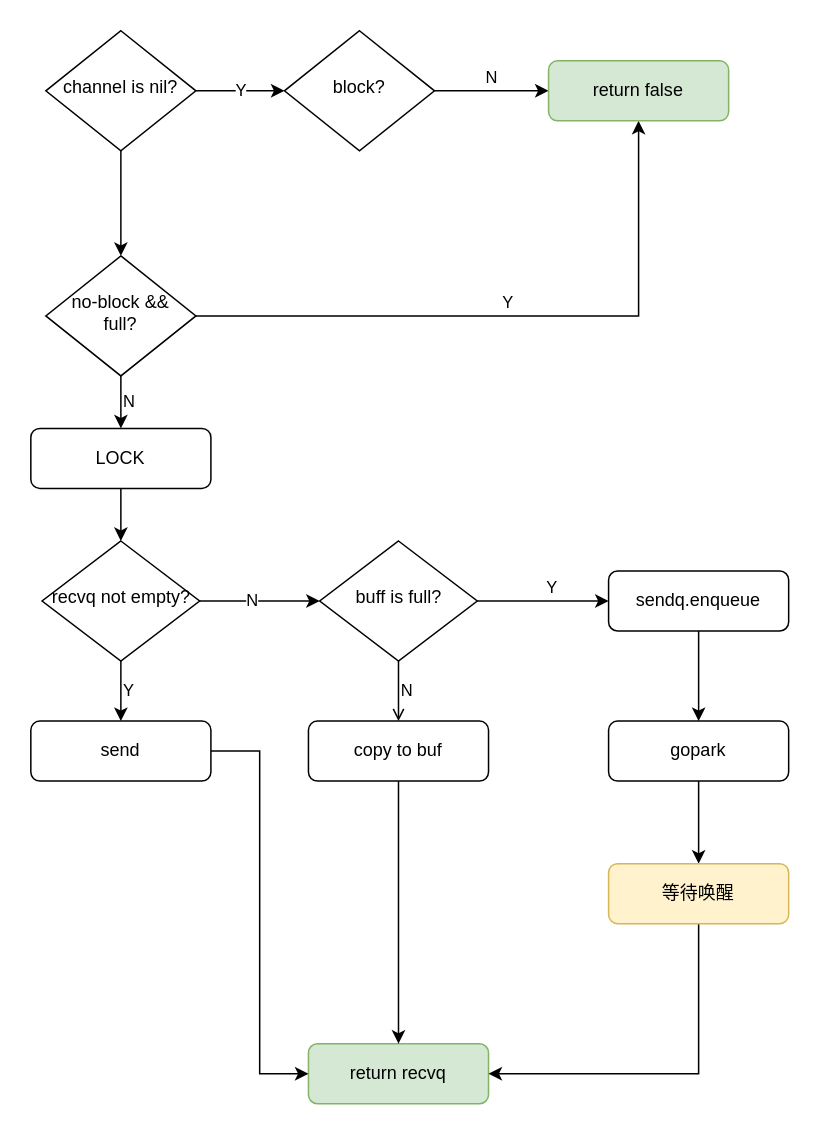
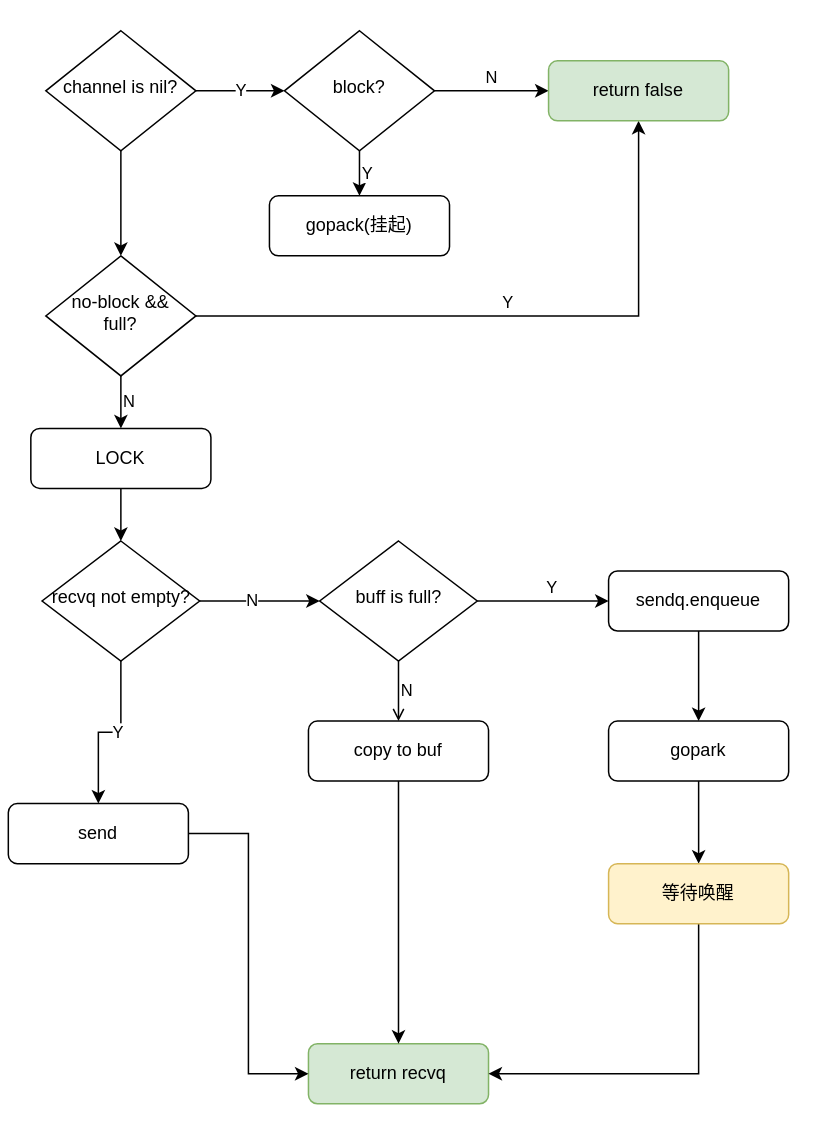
edge "block?" -> "gopack(挂起)": added, label "Y"
node "gopack(挂起)": added
node "send": moved (121, 751) -> (98, 833)
